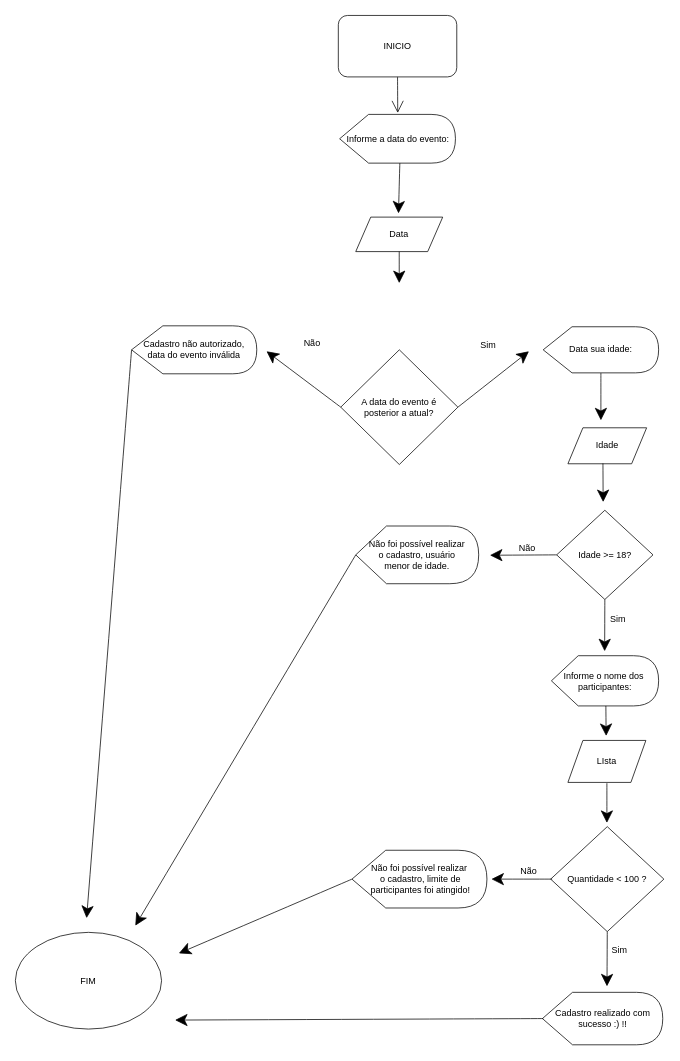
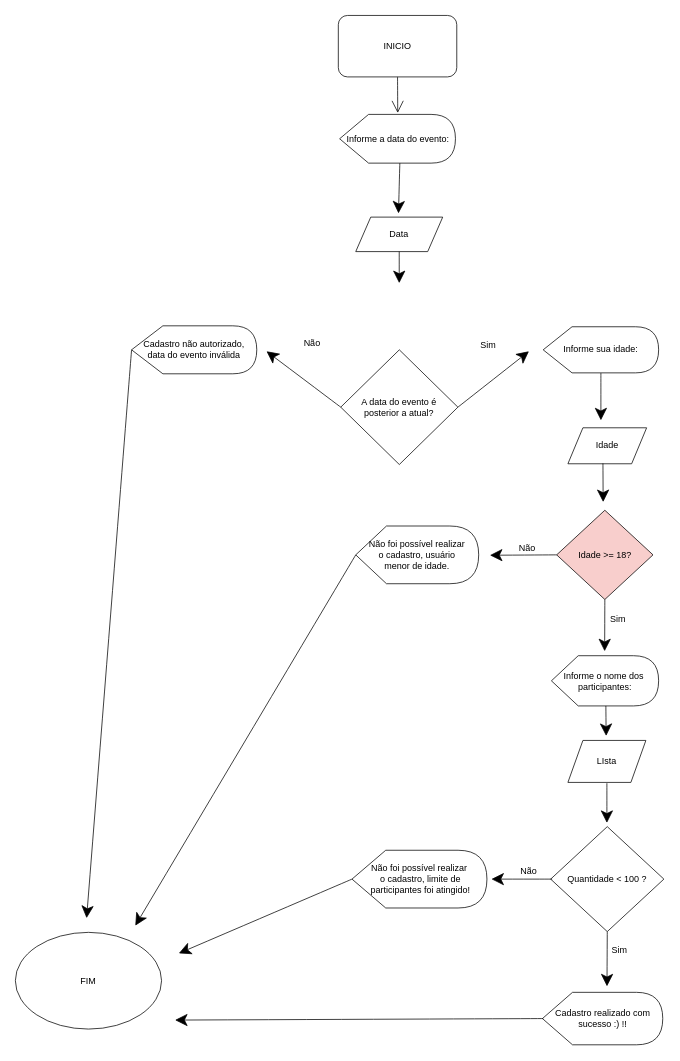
node "Data sua idade:": label "Data sua idade:" -> "Informe sua idade:"
node "Idade >= 18?": fillcolor #ffffff -> #f8cecc
